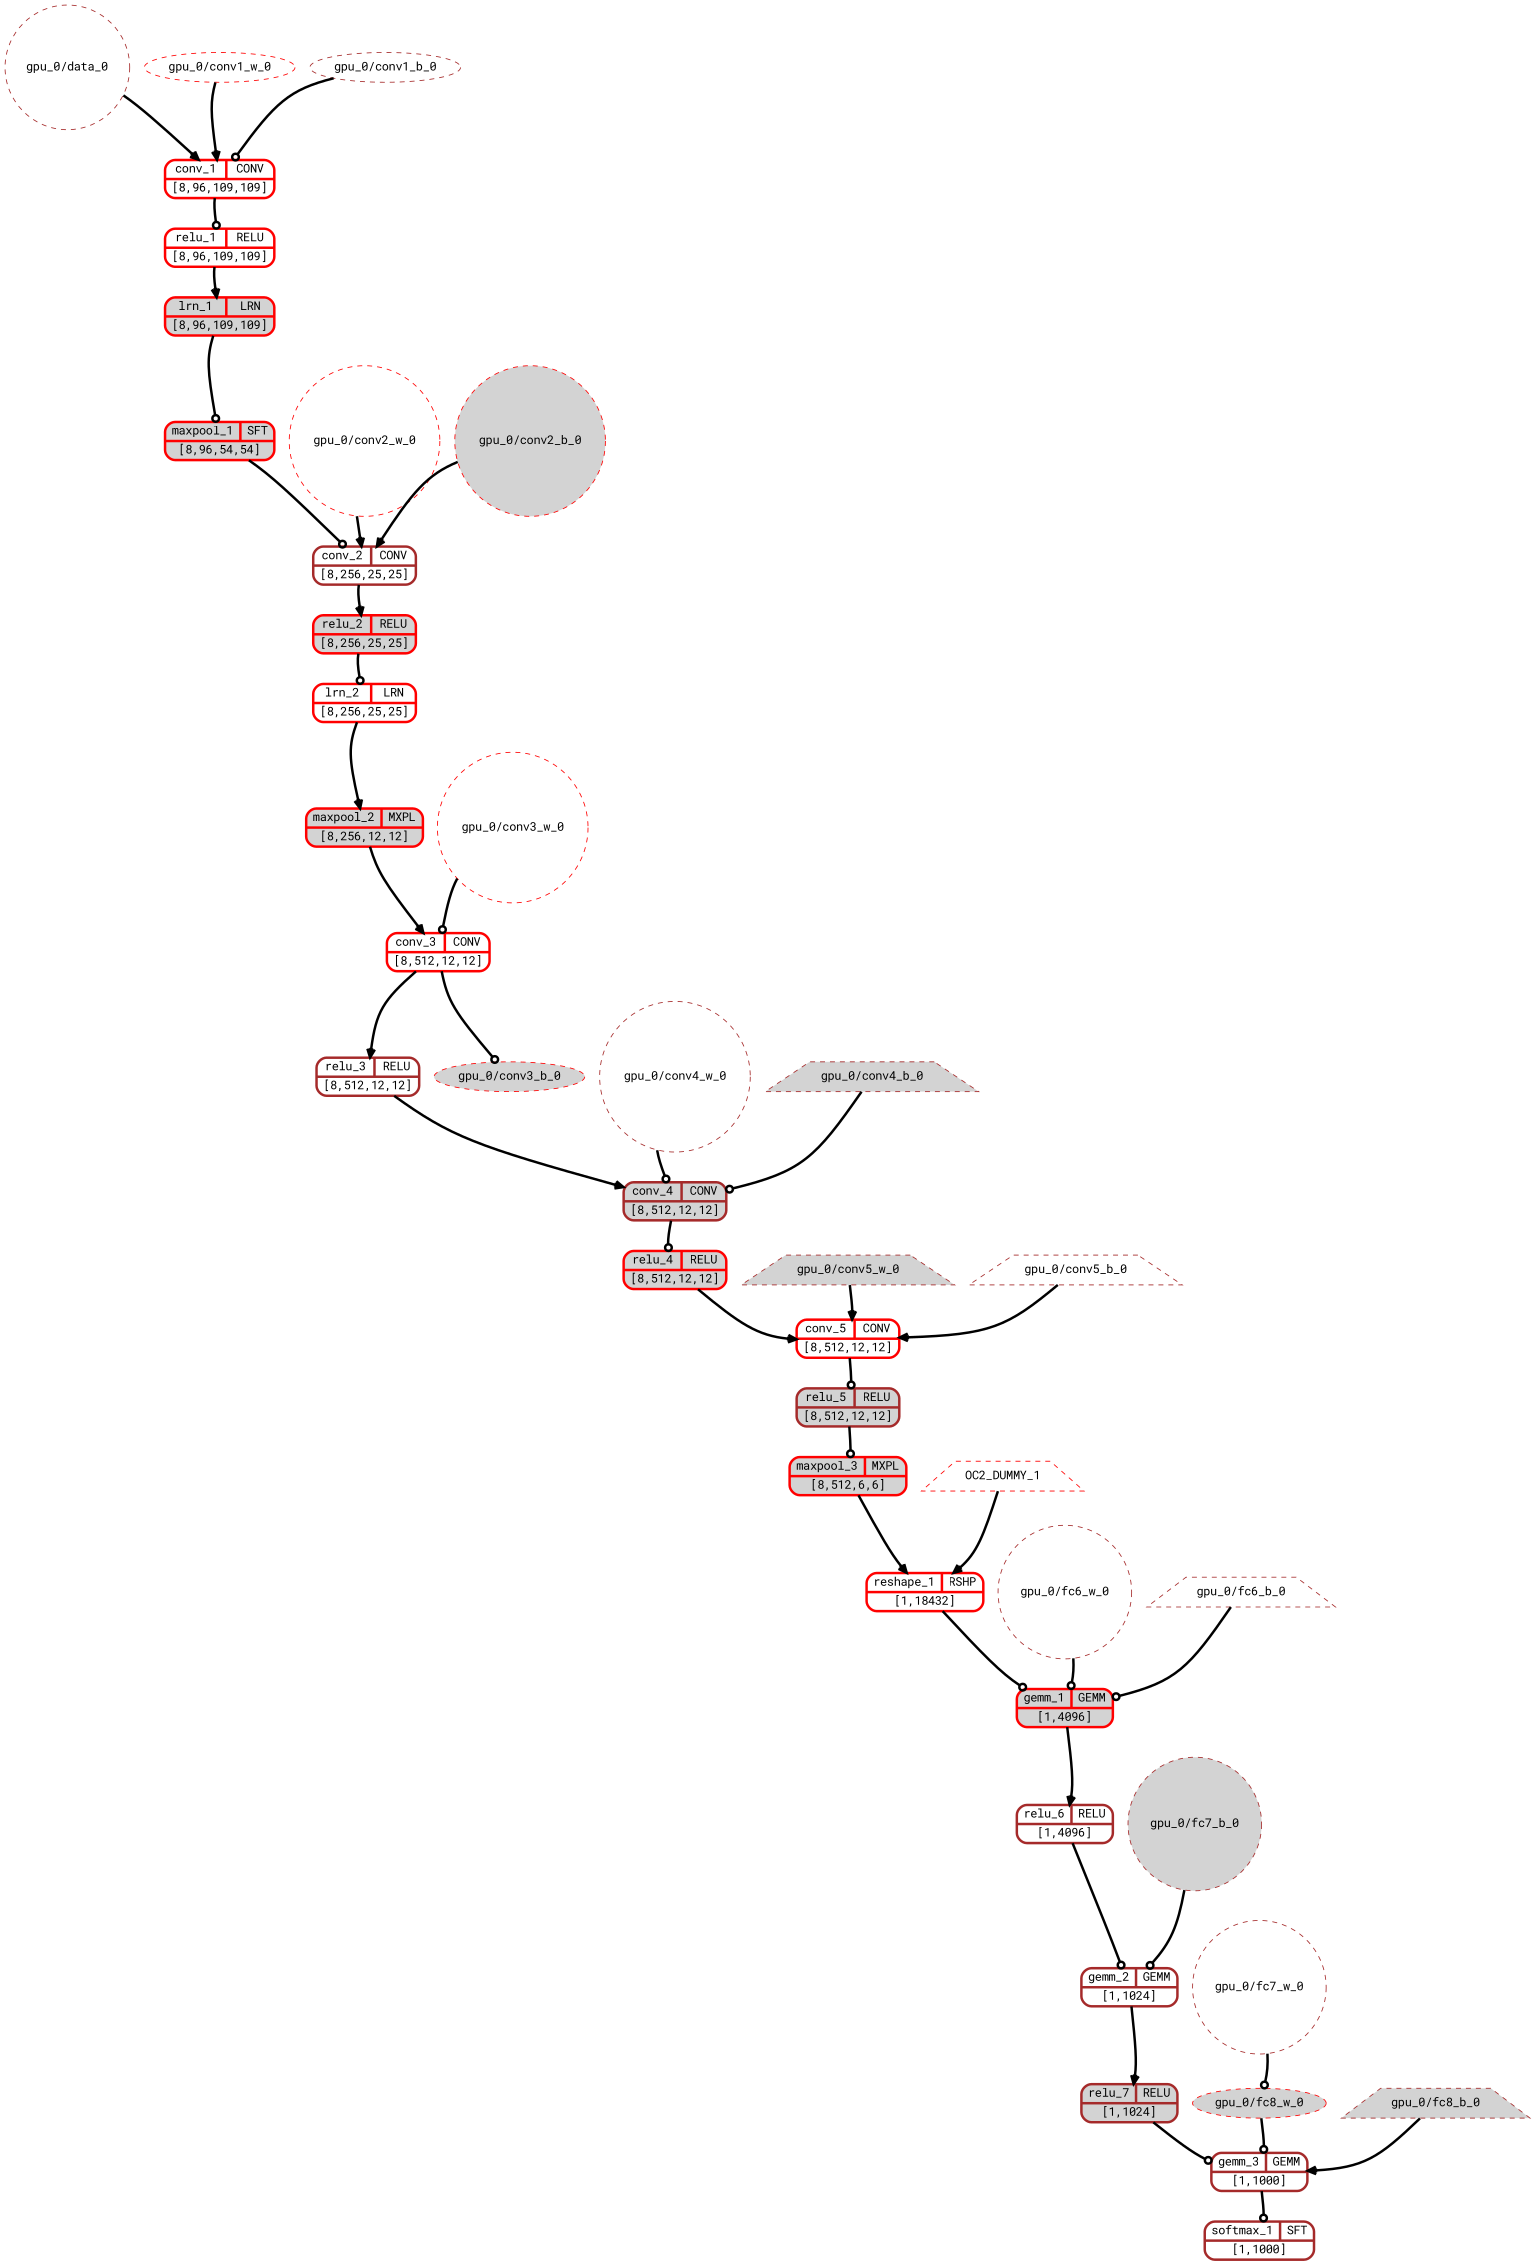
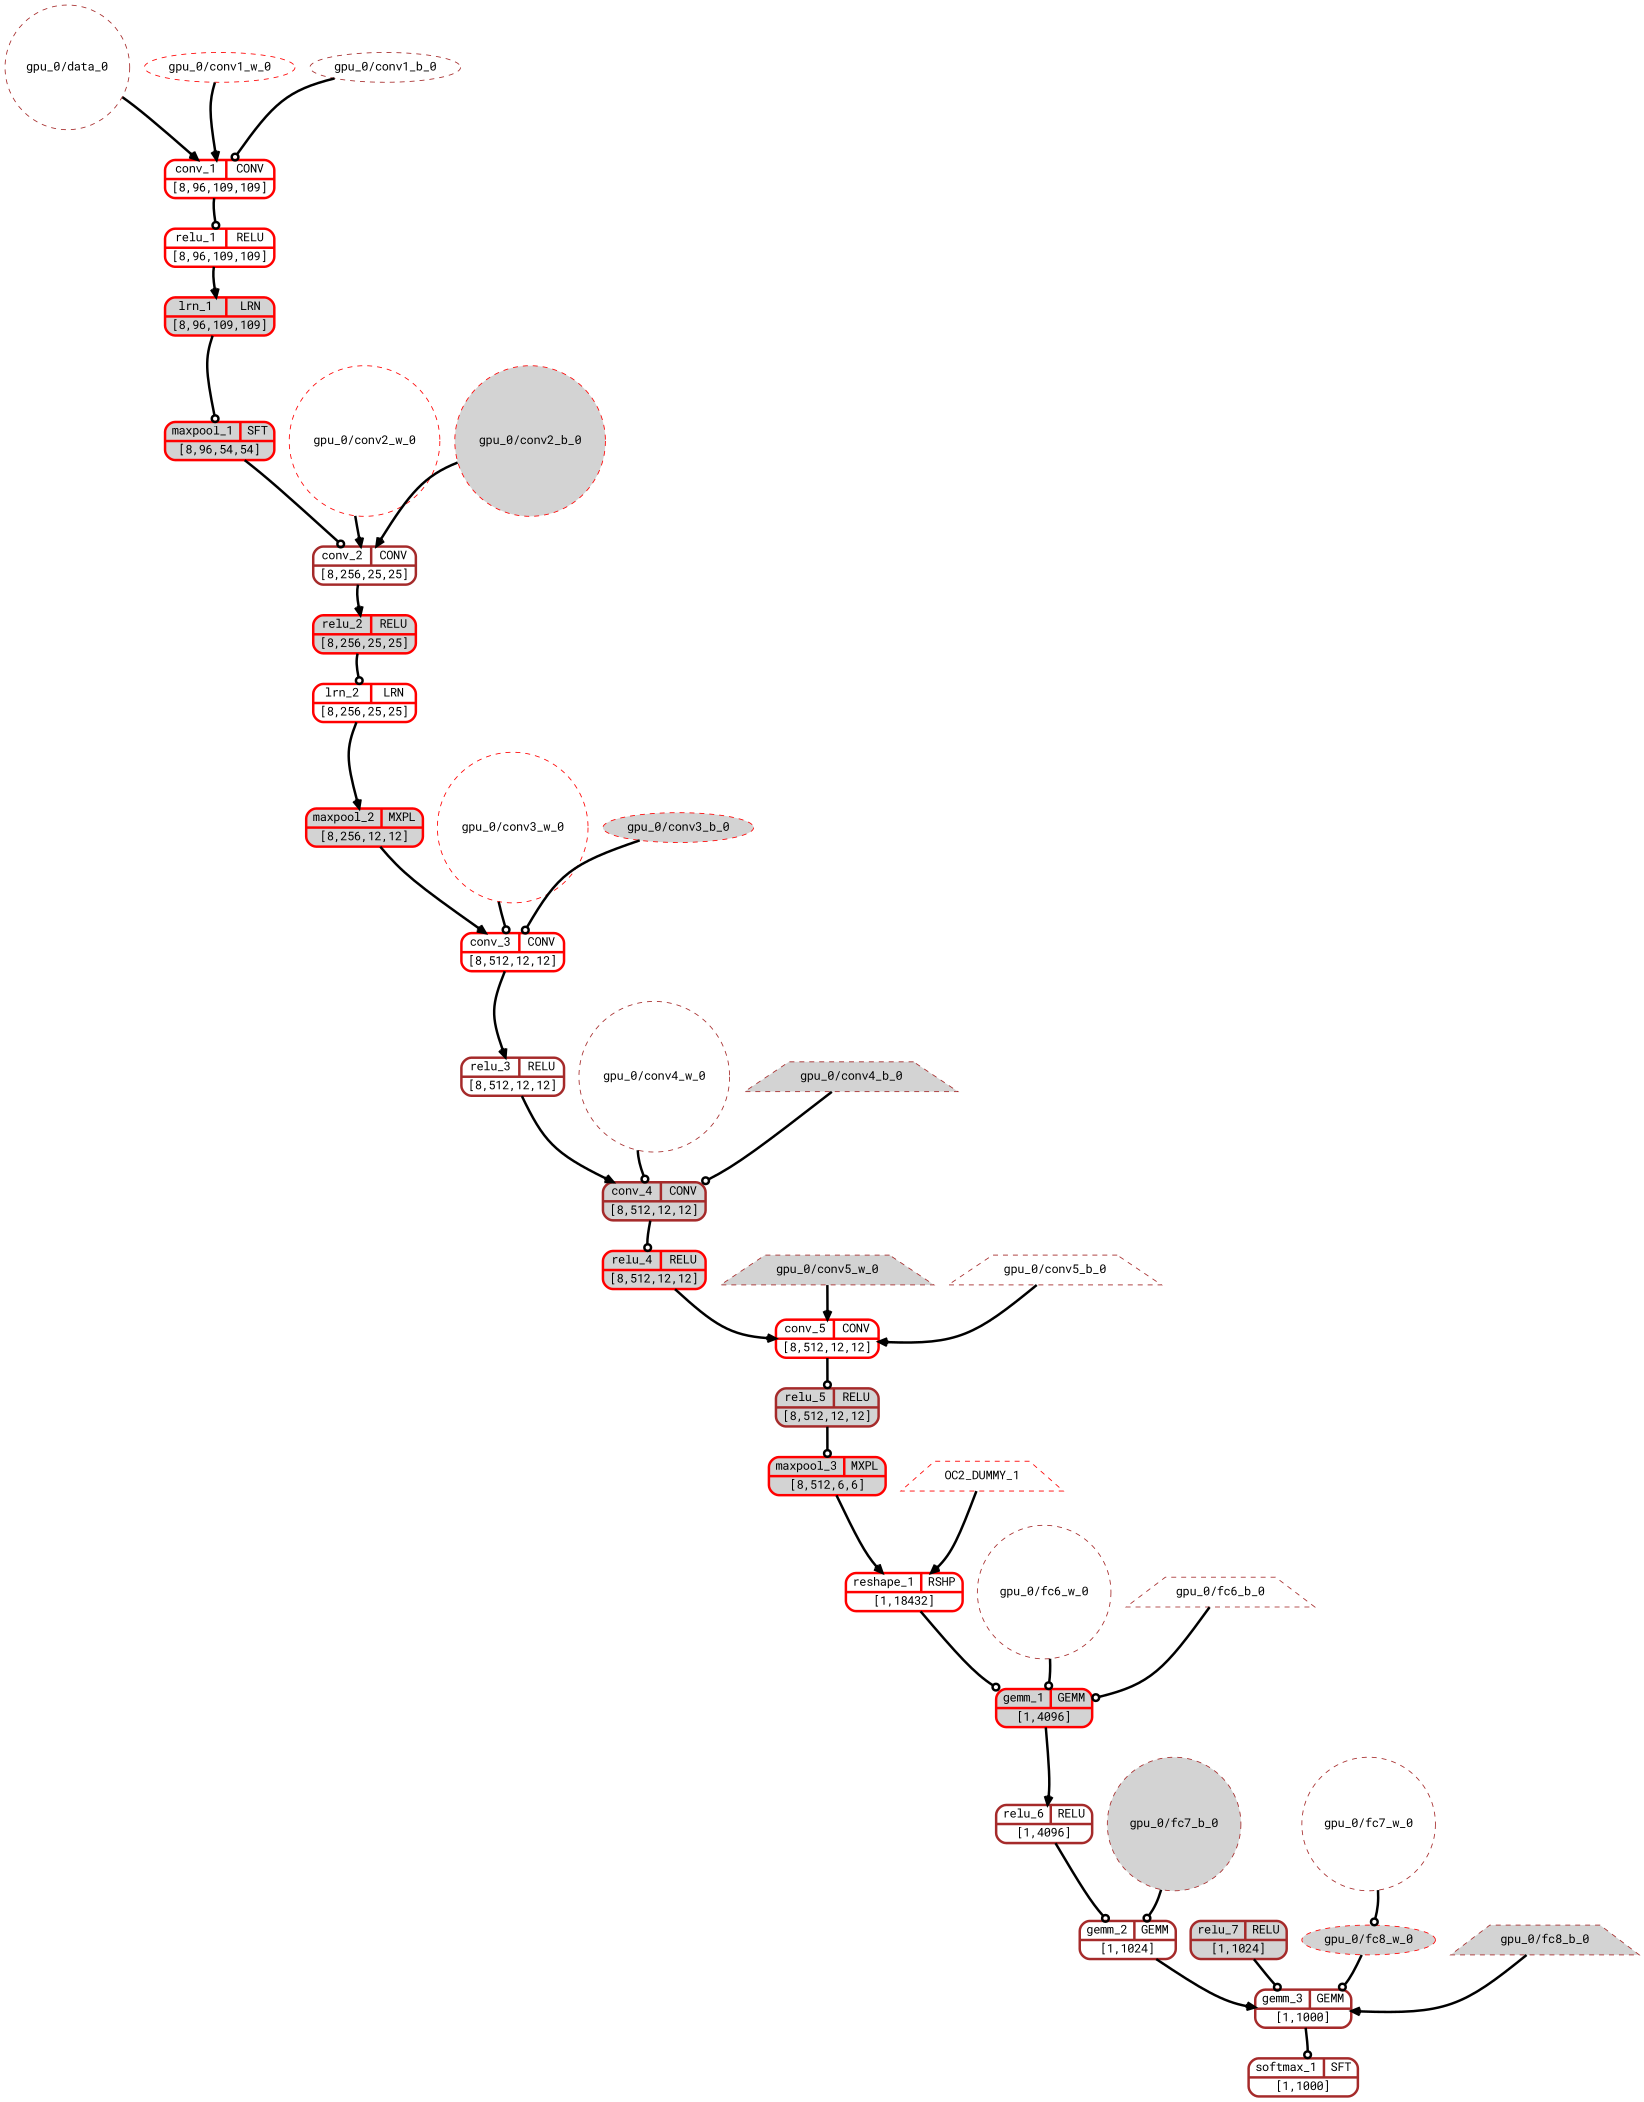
edge "conv_3" -> "gpu_0/conv3_b_0": reversed
edge "gemm_2" -> "relu_7": now "gemm_2" -> "gemm_3"
